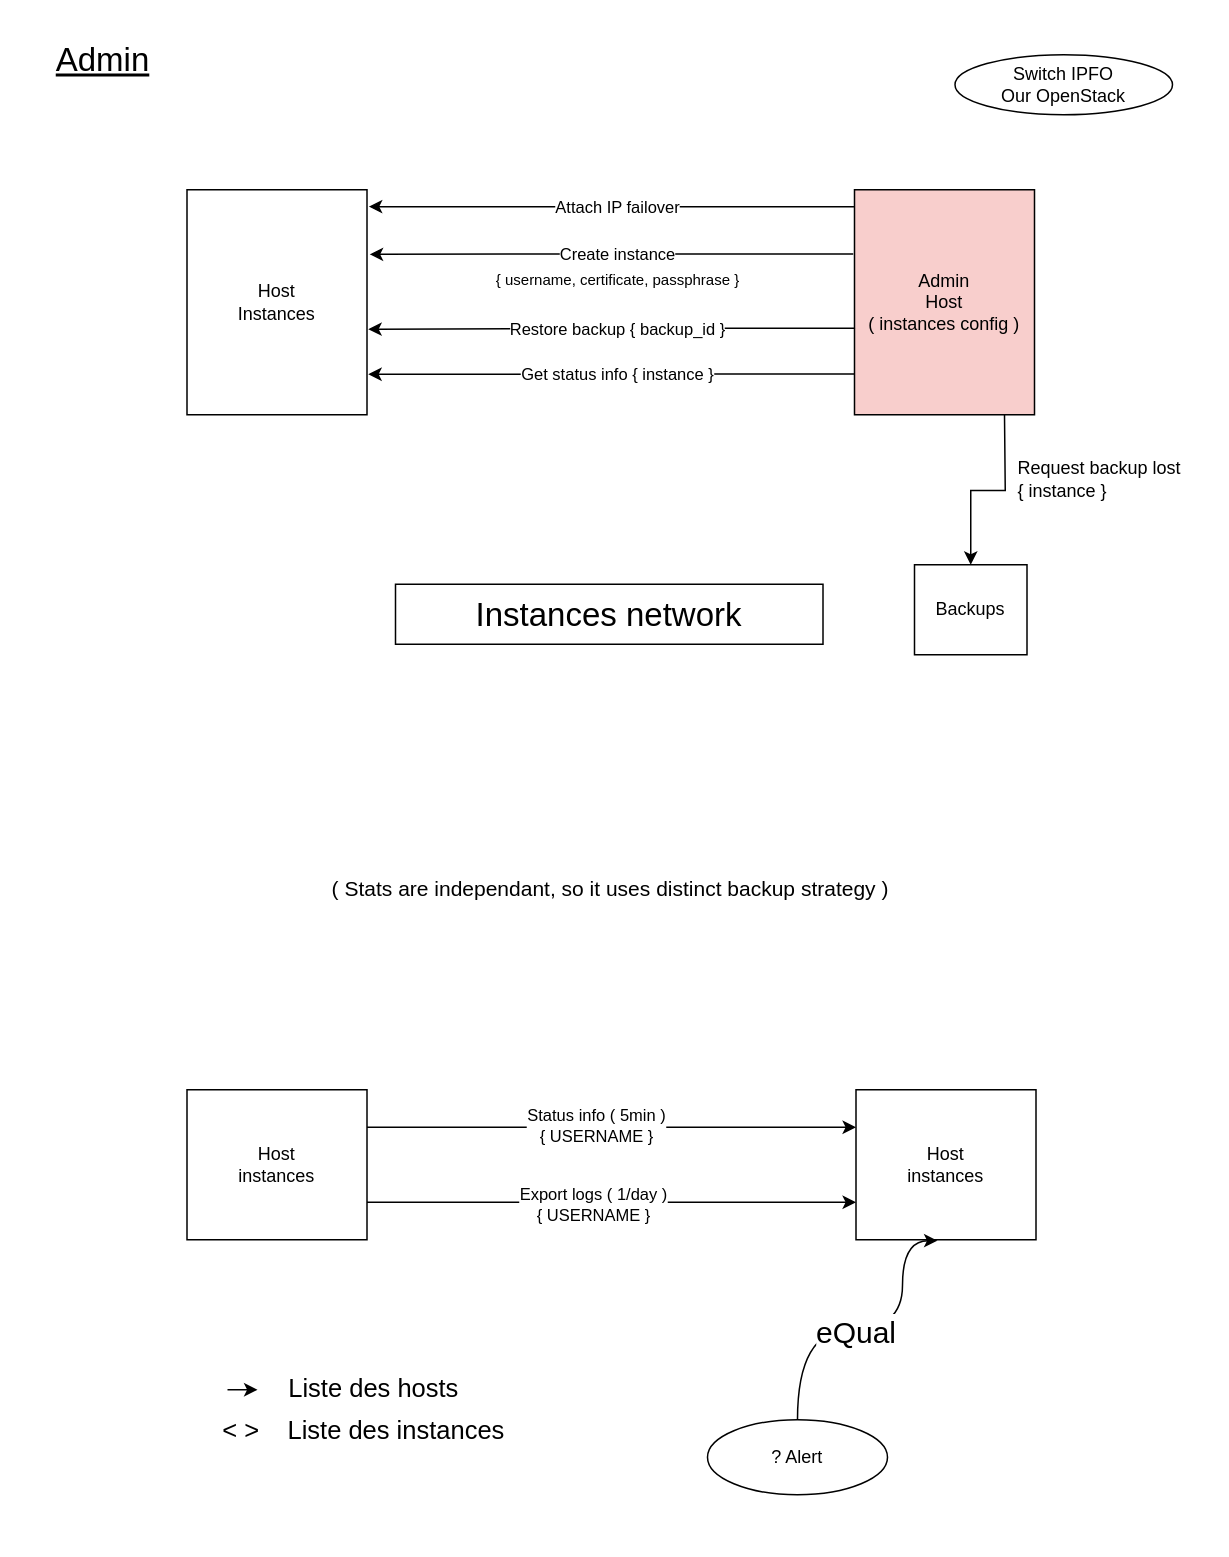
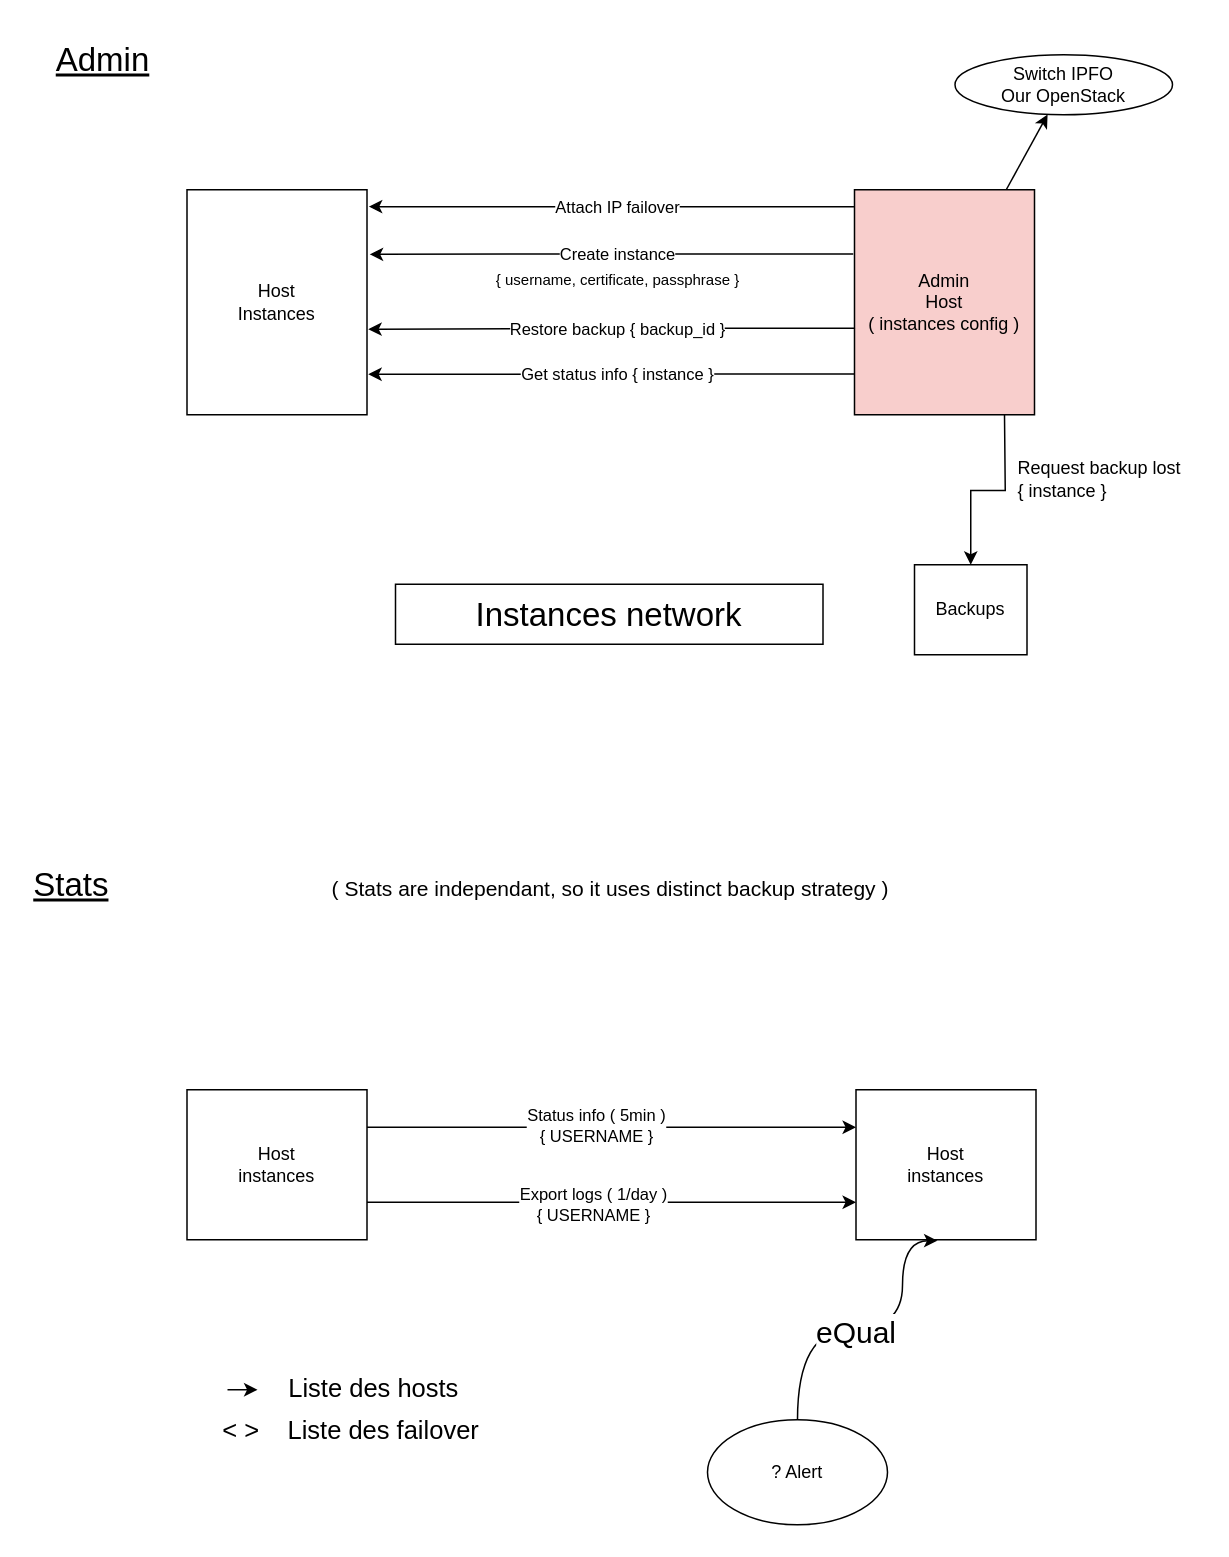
edge "Admin Host ( instances config )" -> "Switch IPFO Our OpenStack": added
node "Stats": added
node "< > Liste des instances": label "< > Liste des instances" -> "< > Liste des failover"
node "? Alert": size 180x75 -> 180x105
